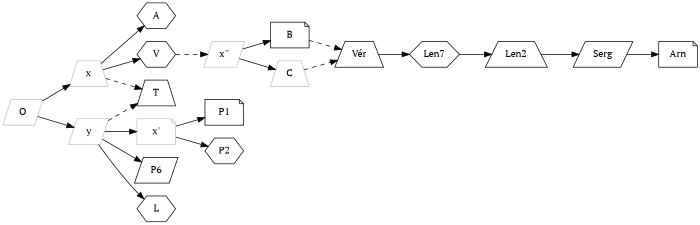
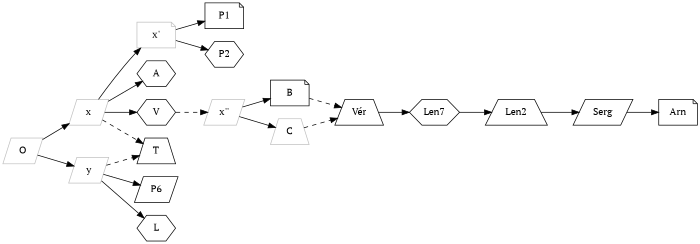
node "x": shape trapezium -> parallelogram
edge "y" -> "x'": now "x" -> "x'"
